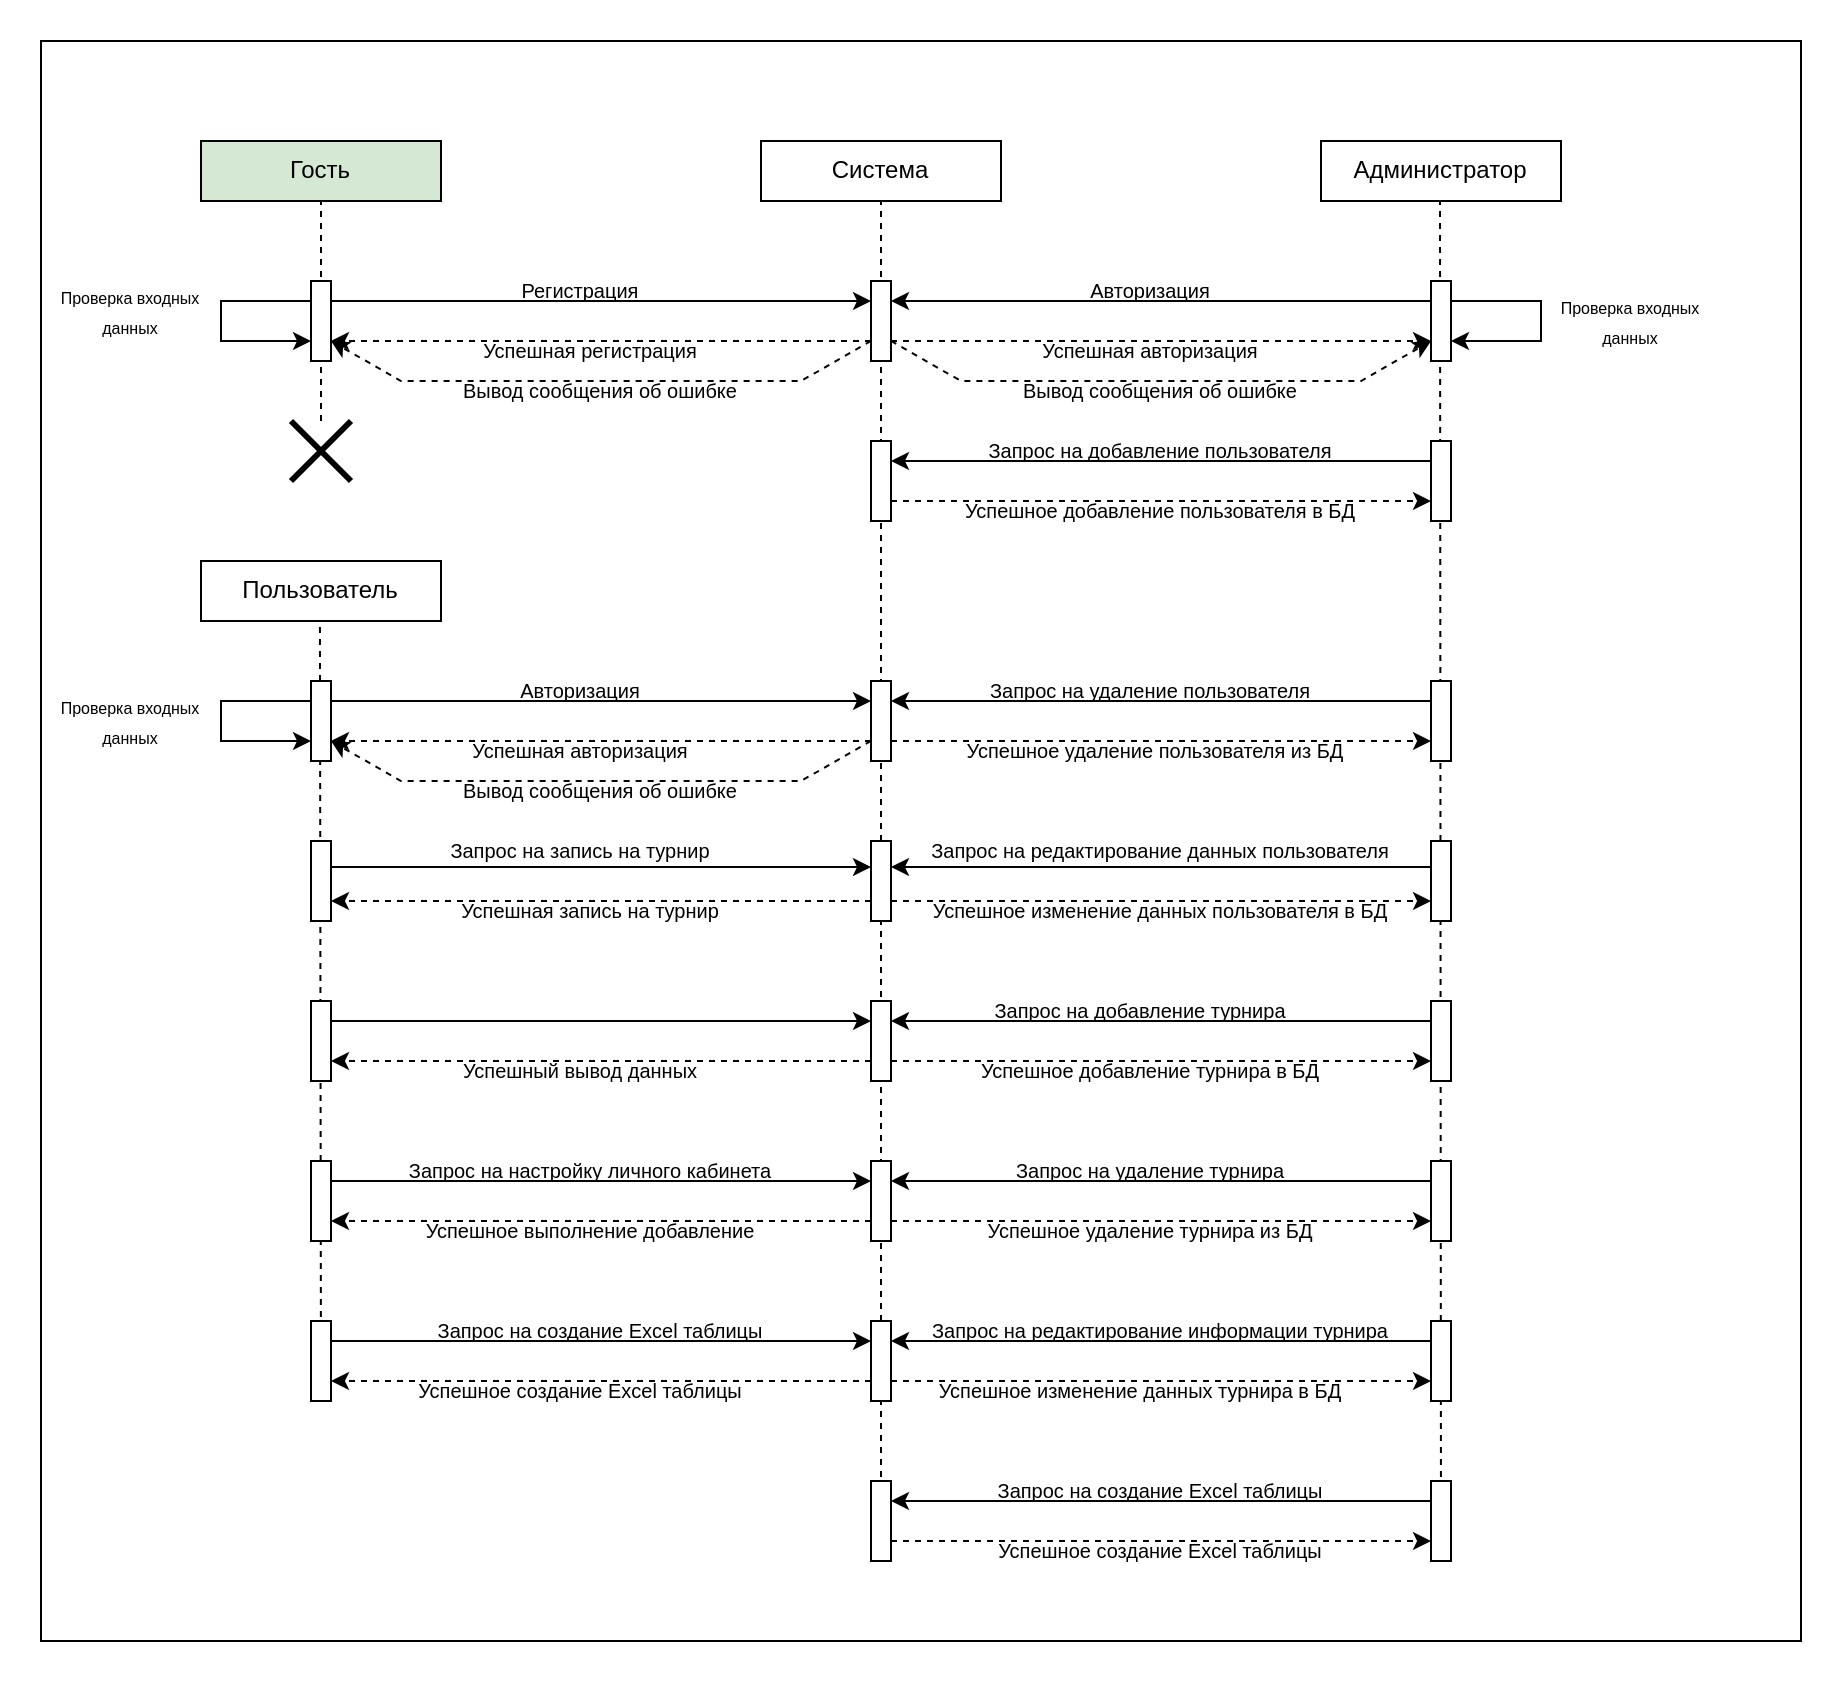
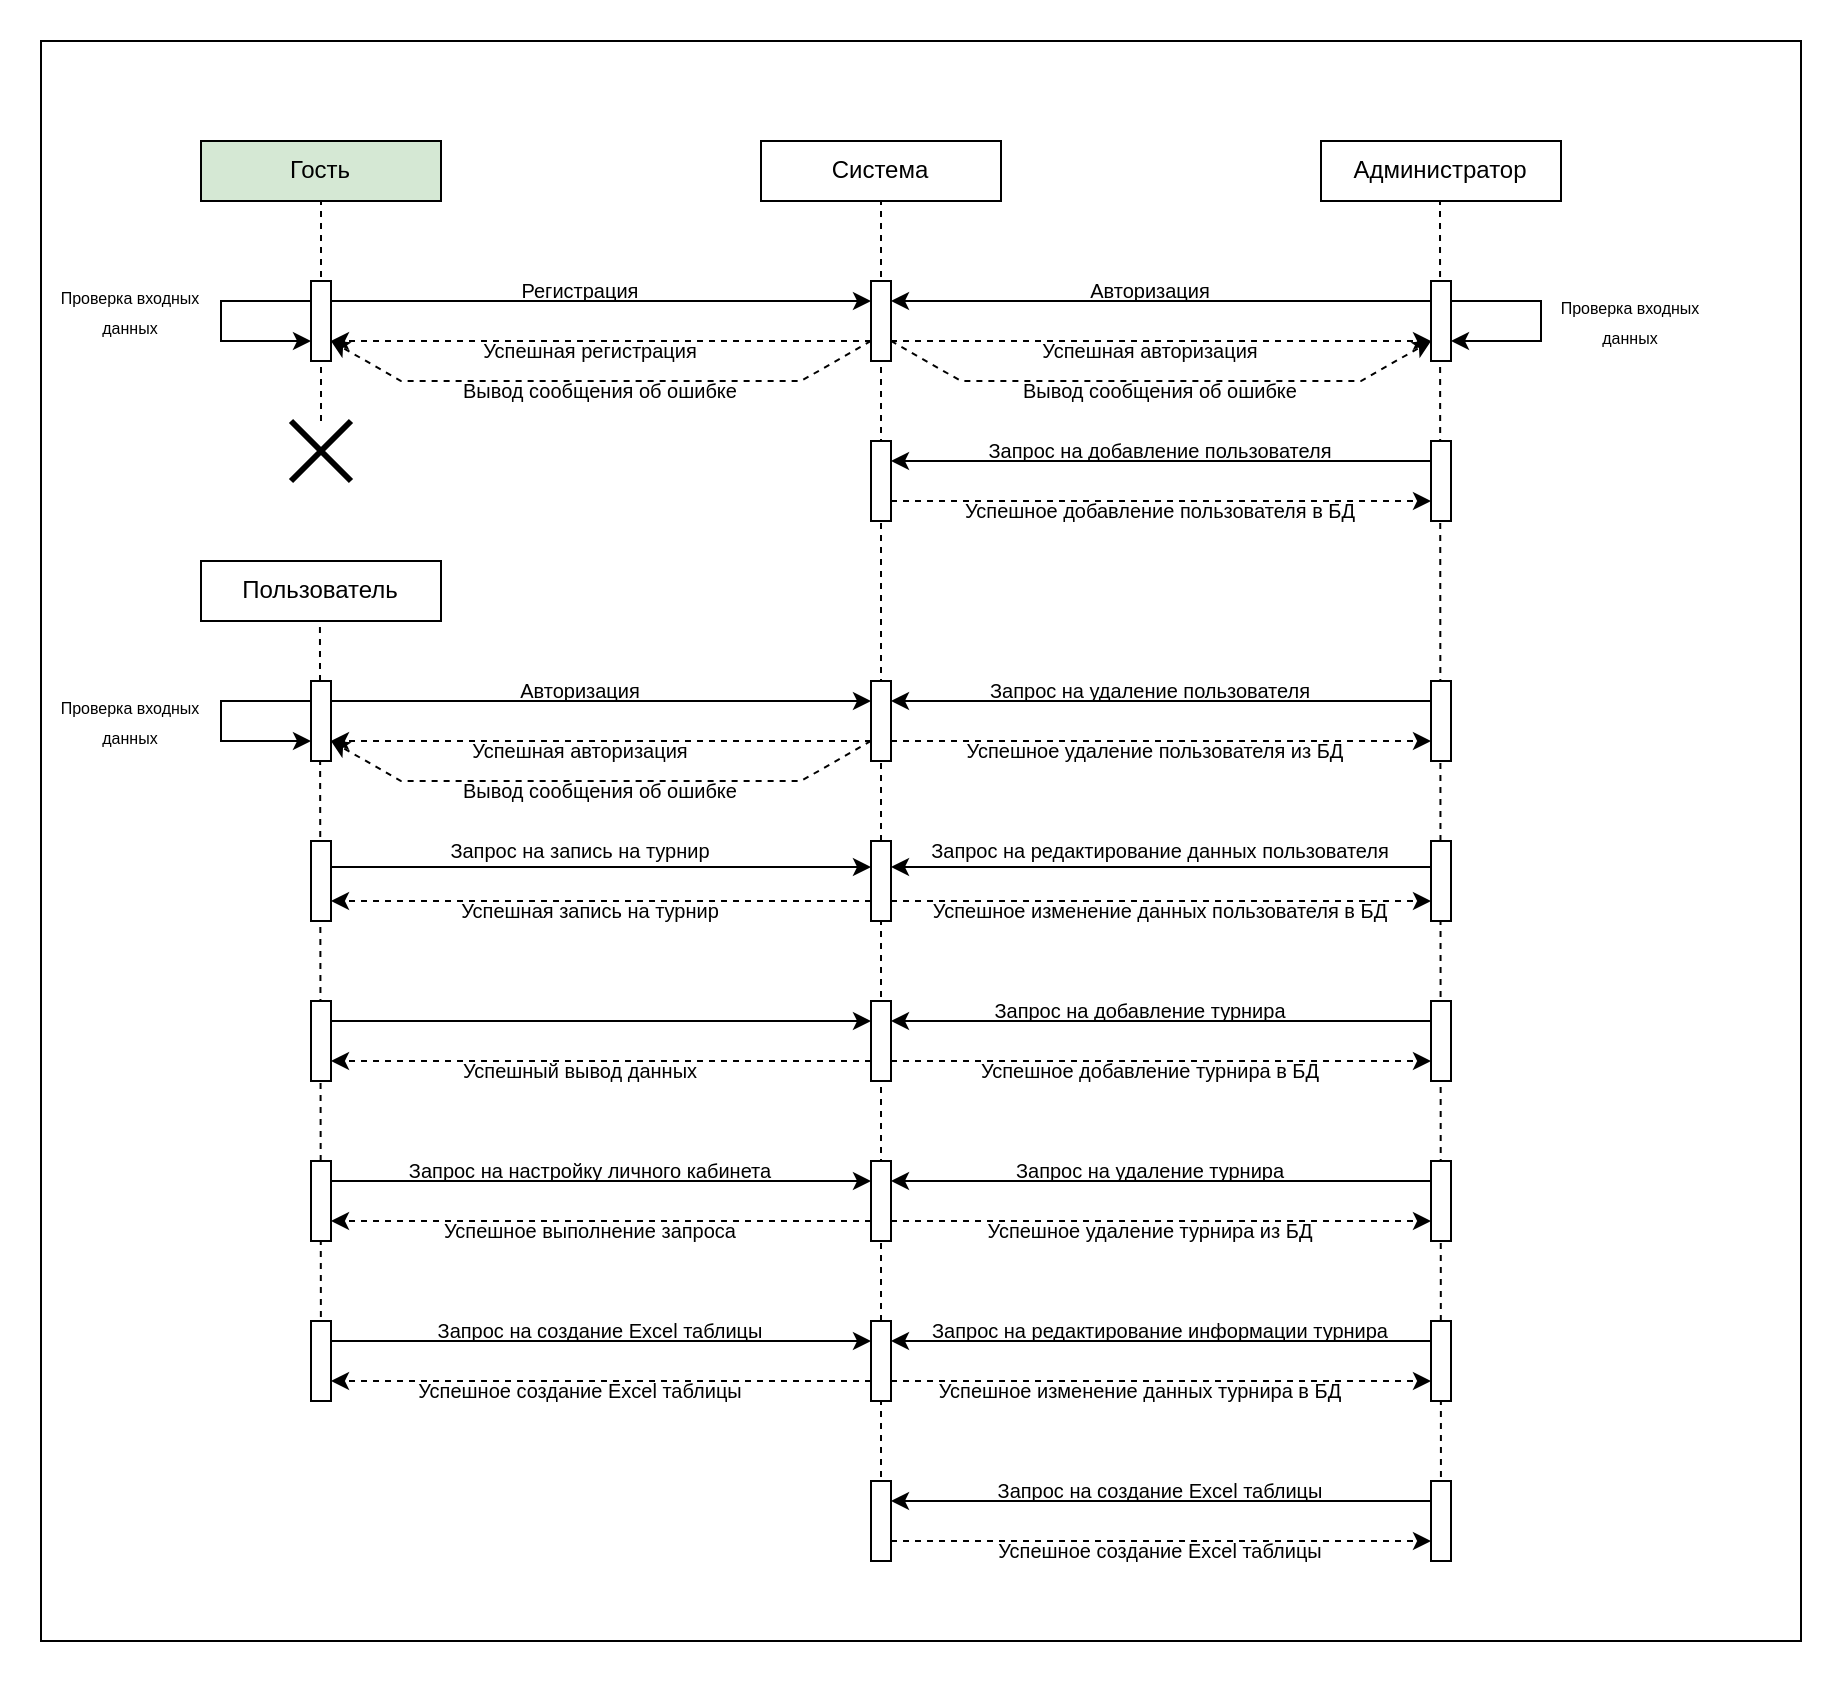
node "Успешное выполнение добавление": label "Успешное выполнение добавление" -> "Успешное выполнение запроса"
